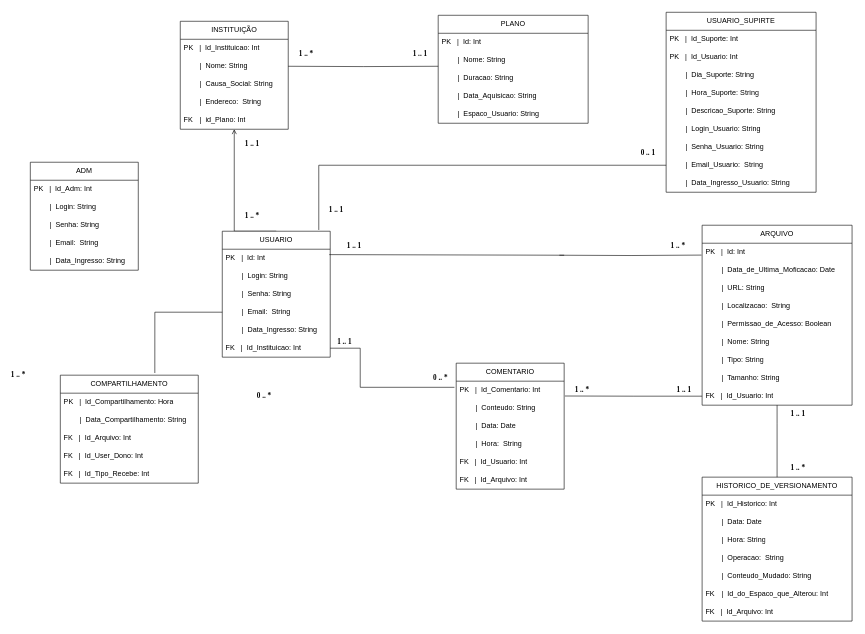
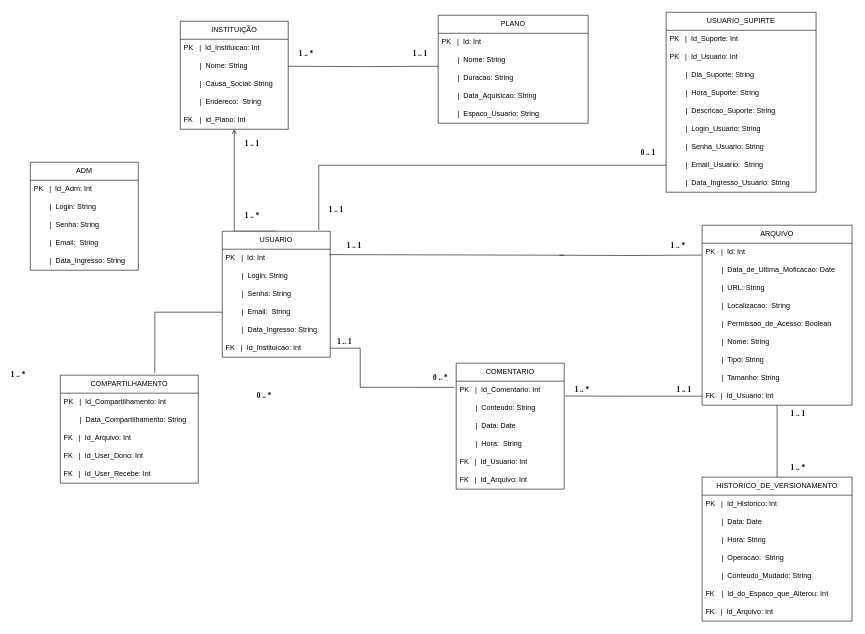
node "PK | Id_Compartilhamento: Hora": label "PK | Id_Compartilhamento: Hora" -> "PK | Id_Compartilhamento: Int"
node "FK | Id_Tipo_Recebe: Int": label "FK | Id_Tipo_Recebe: Int" -> "FK | Id_User_Recebe: Int"
